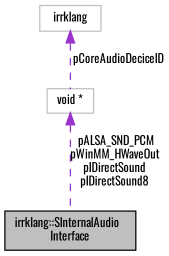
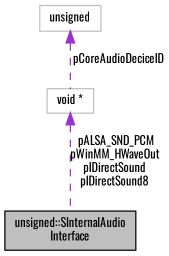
node "irrklang": label "irrklang" -> "unsigned"
node "irrklang::SInternalAudio Interface": label "irrklang::SInternalAudio Interface" -> "unsigned::SInternalAudio Interface"
